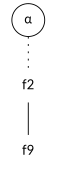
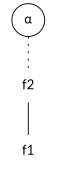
node "f9": label "f9" -> "f1"
